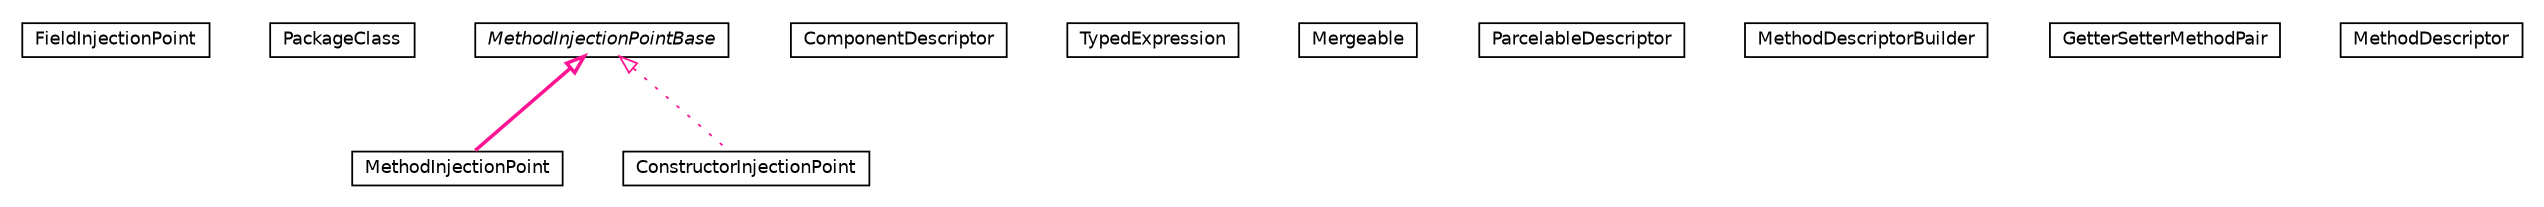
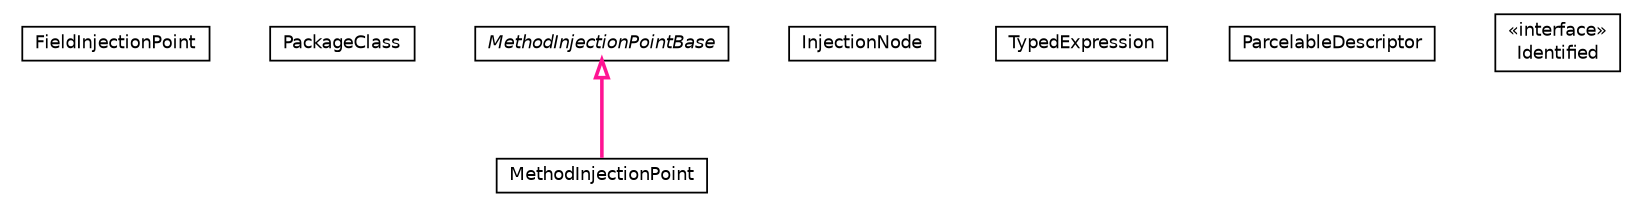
node "ComponentDescriptor": removed
node "Mergeable": removed
node "MethodDescriptorBuilder": removed
node "GetterSetterMethodPair": removed
node "MethodDescriptor": removed
node "InjectionNode": added
node "Identified": added
node "ConstructorInjectionPoint": removed
